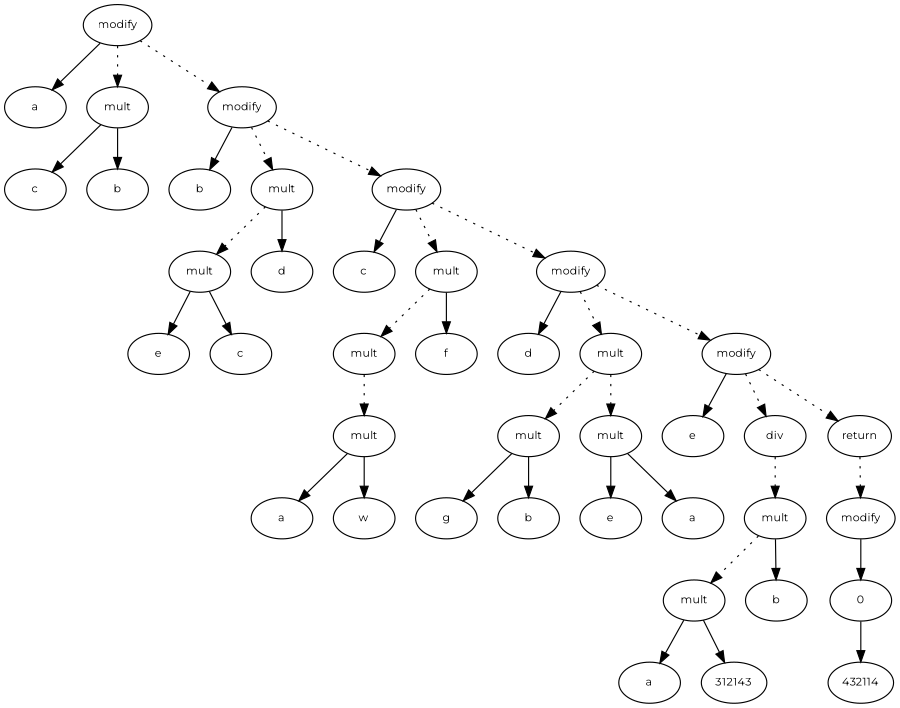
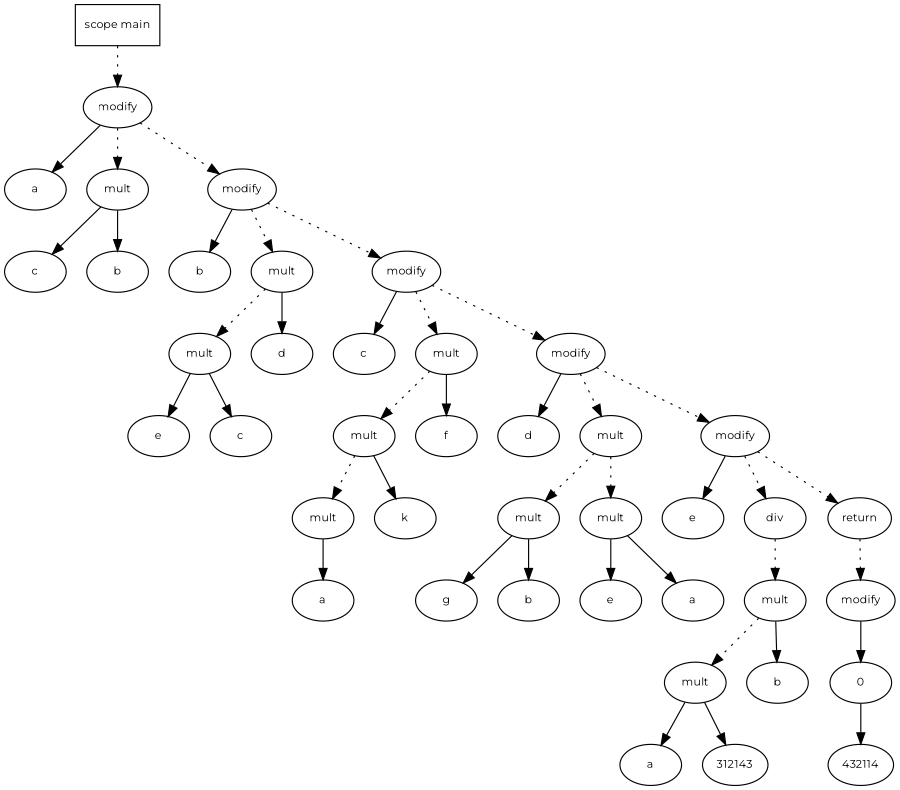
node "scope main": added
node "w": removed
node "k": added
